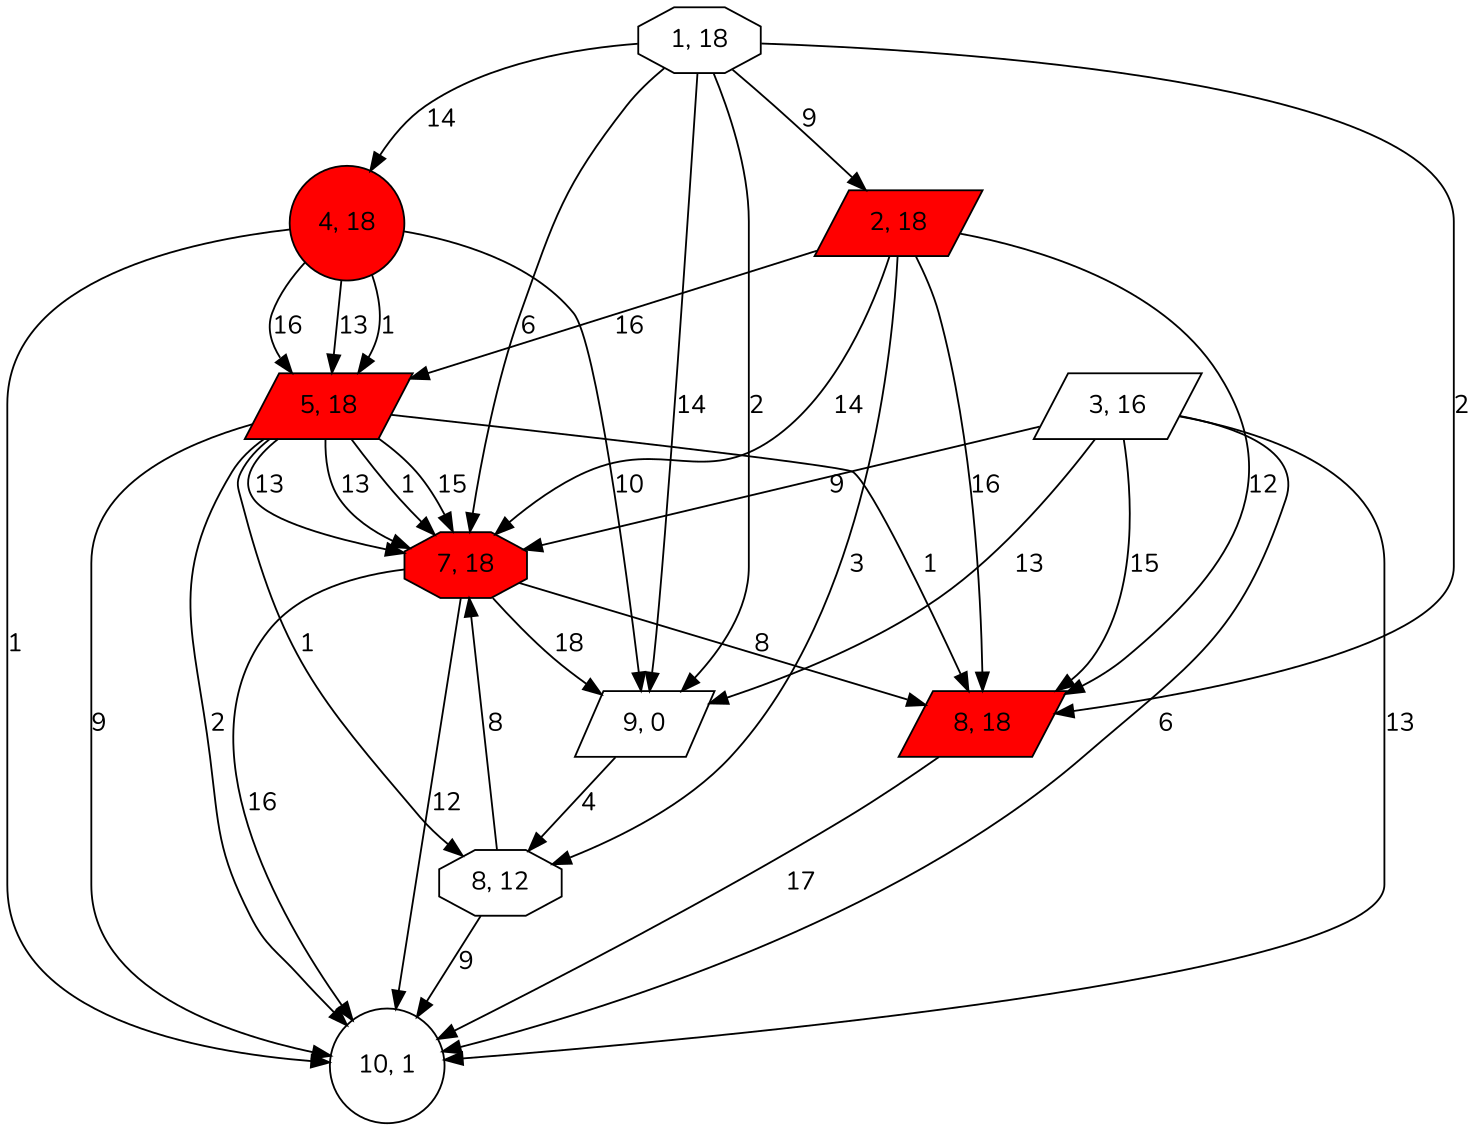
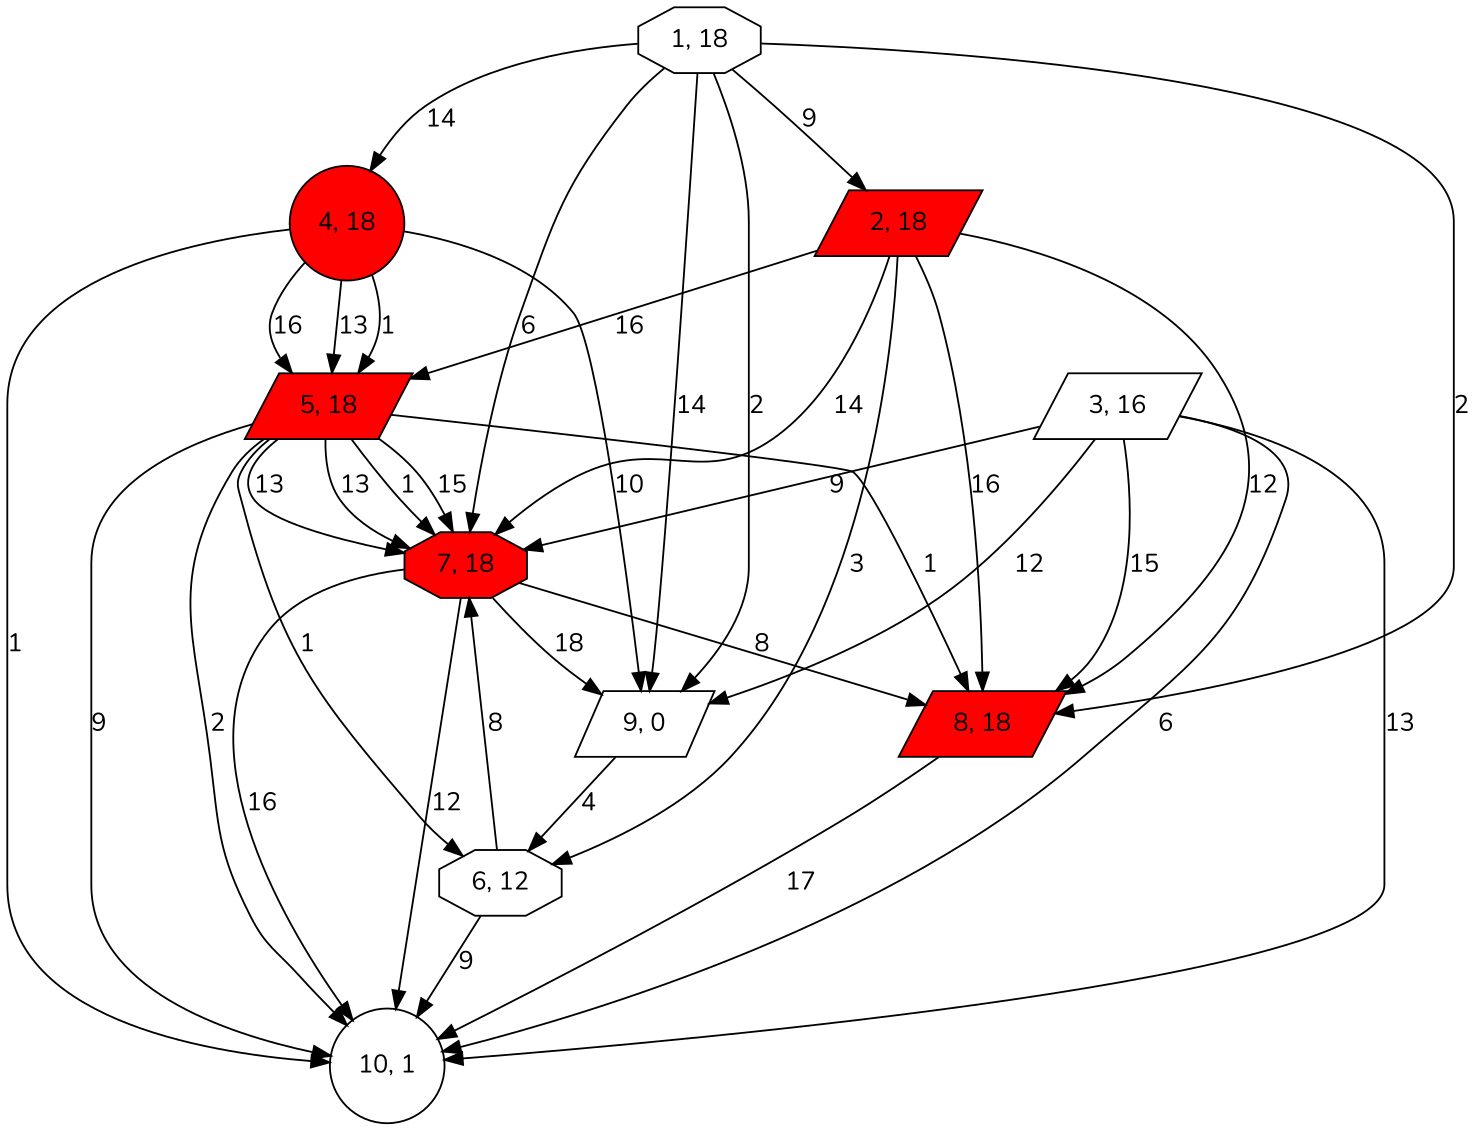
edge "3, 16" -> "9, 0": label "13" -> "12"
node "8, 12": label "8, 12" -> "6, 12"
